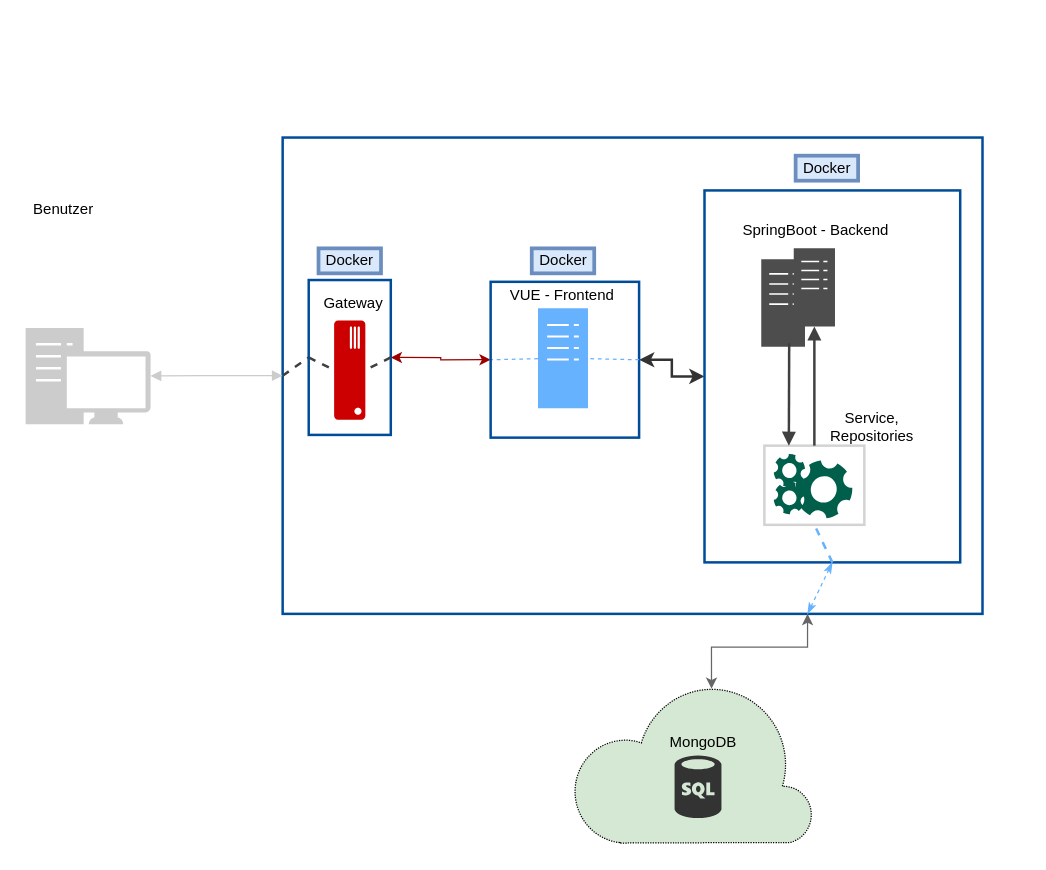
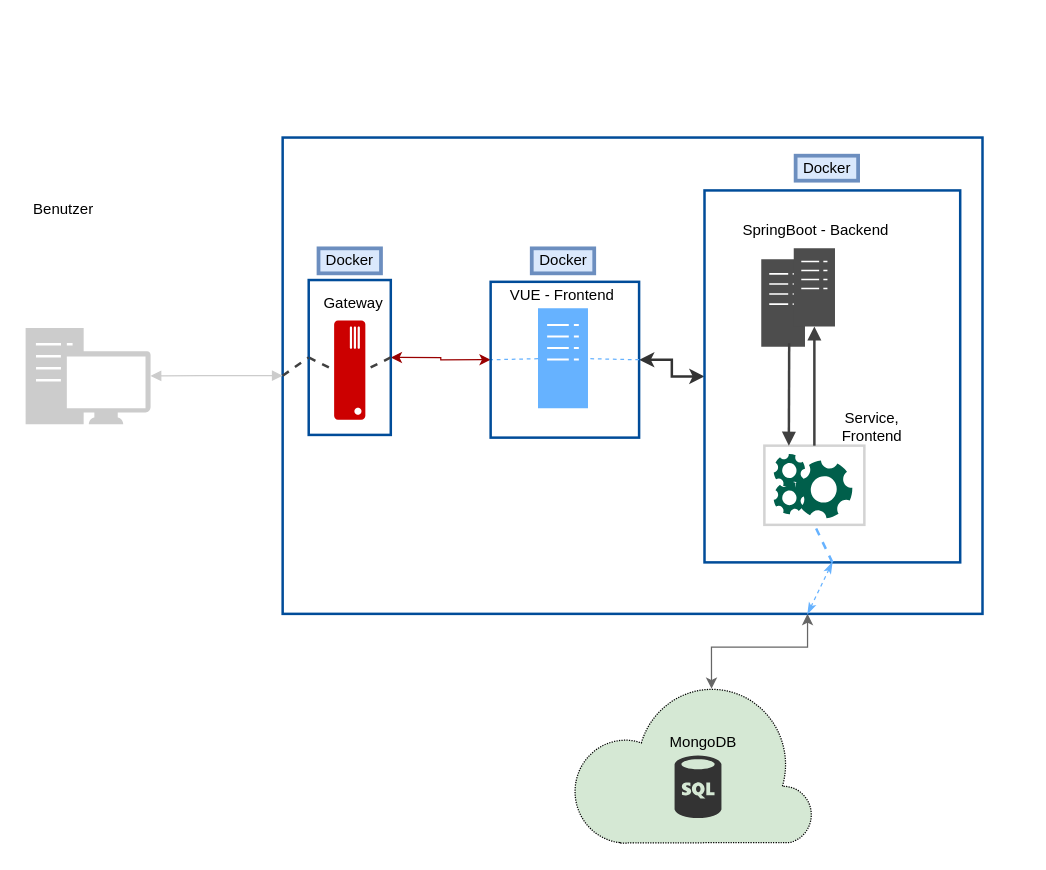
node "Service, Repositories": label "Service, Repositories" -> "Service, Frontend"
